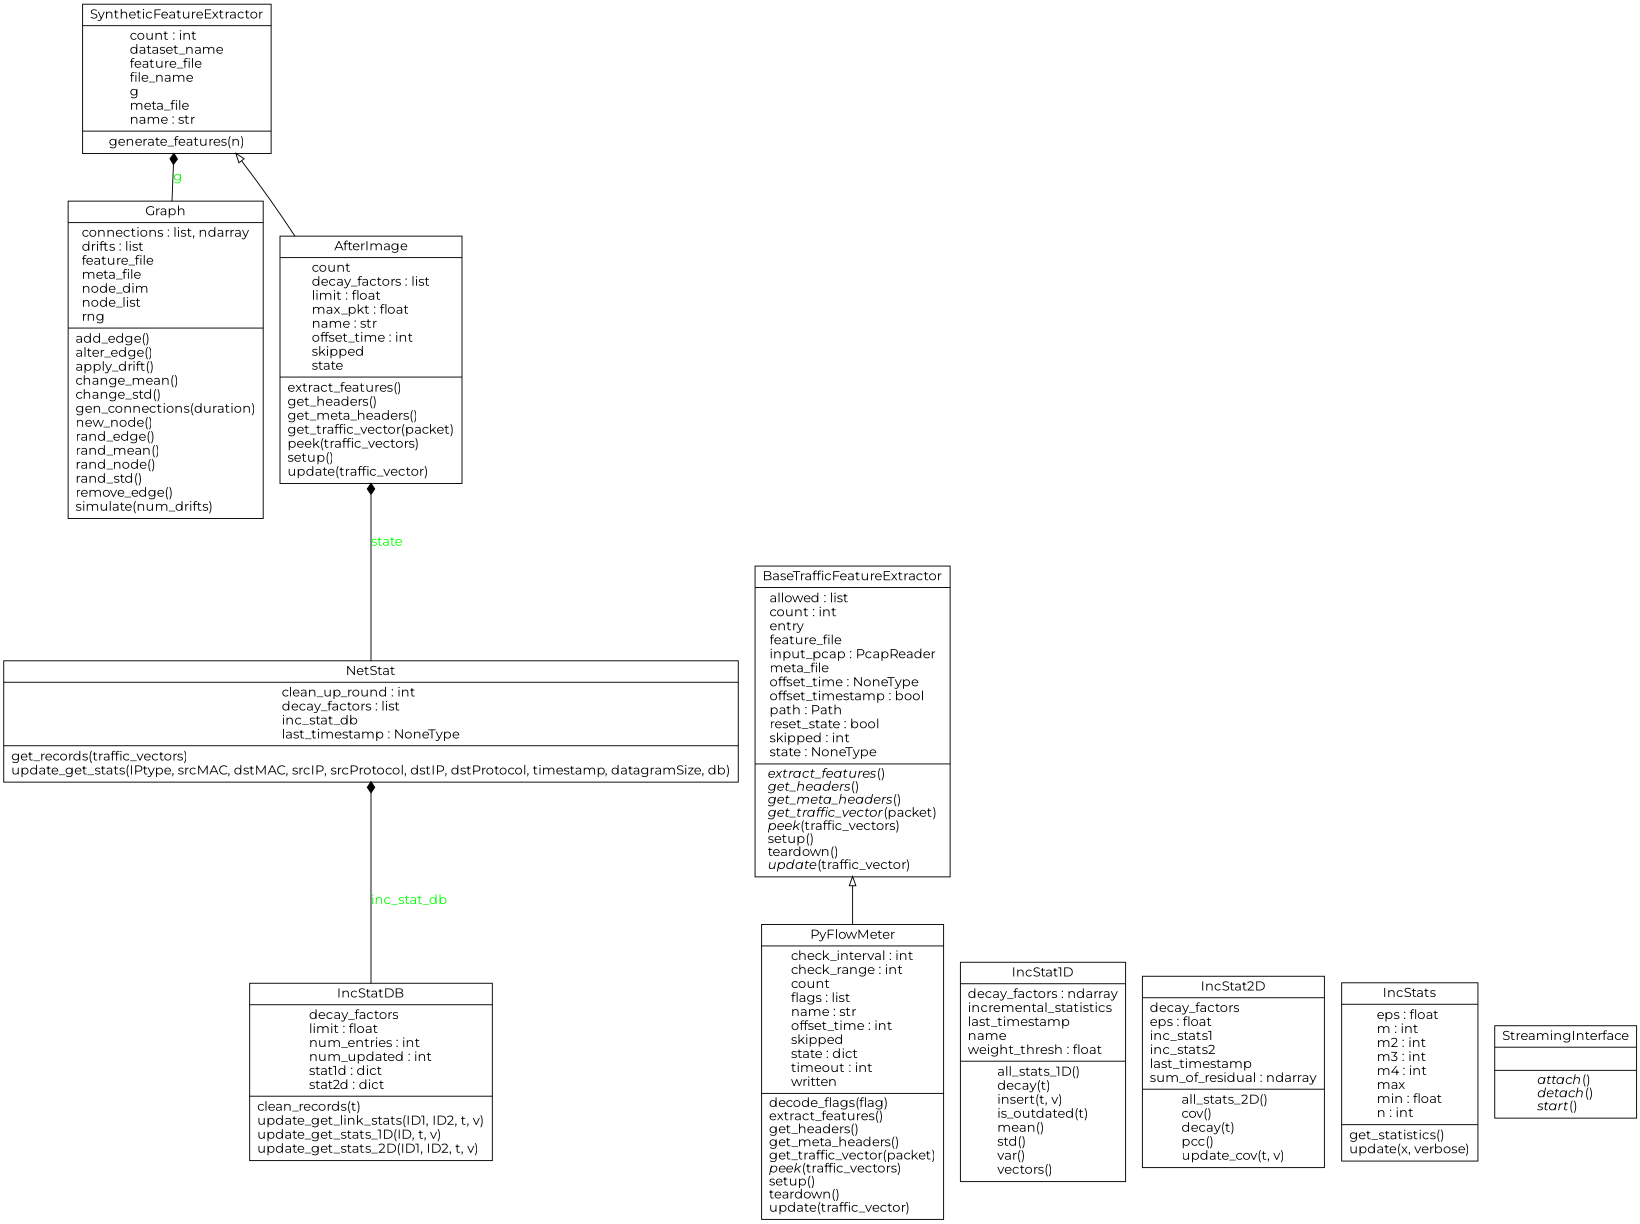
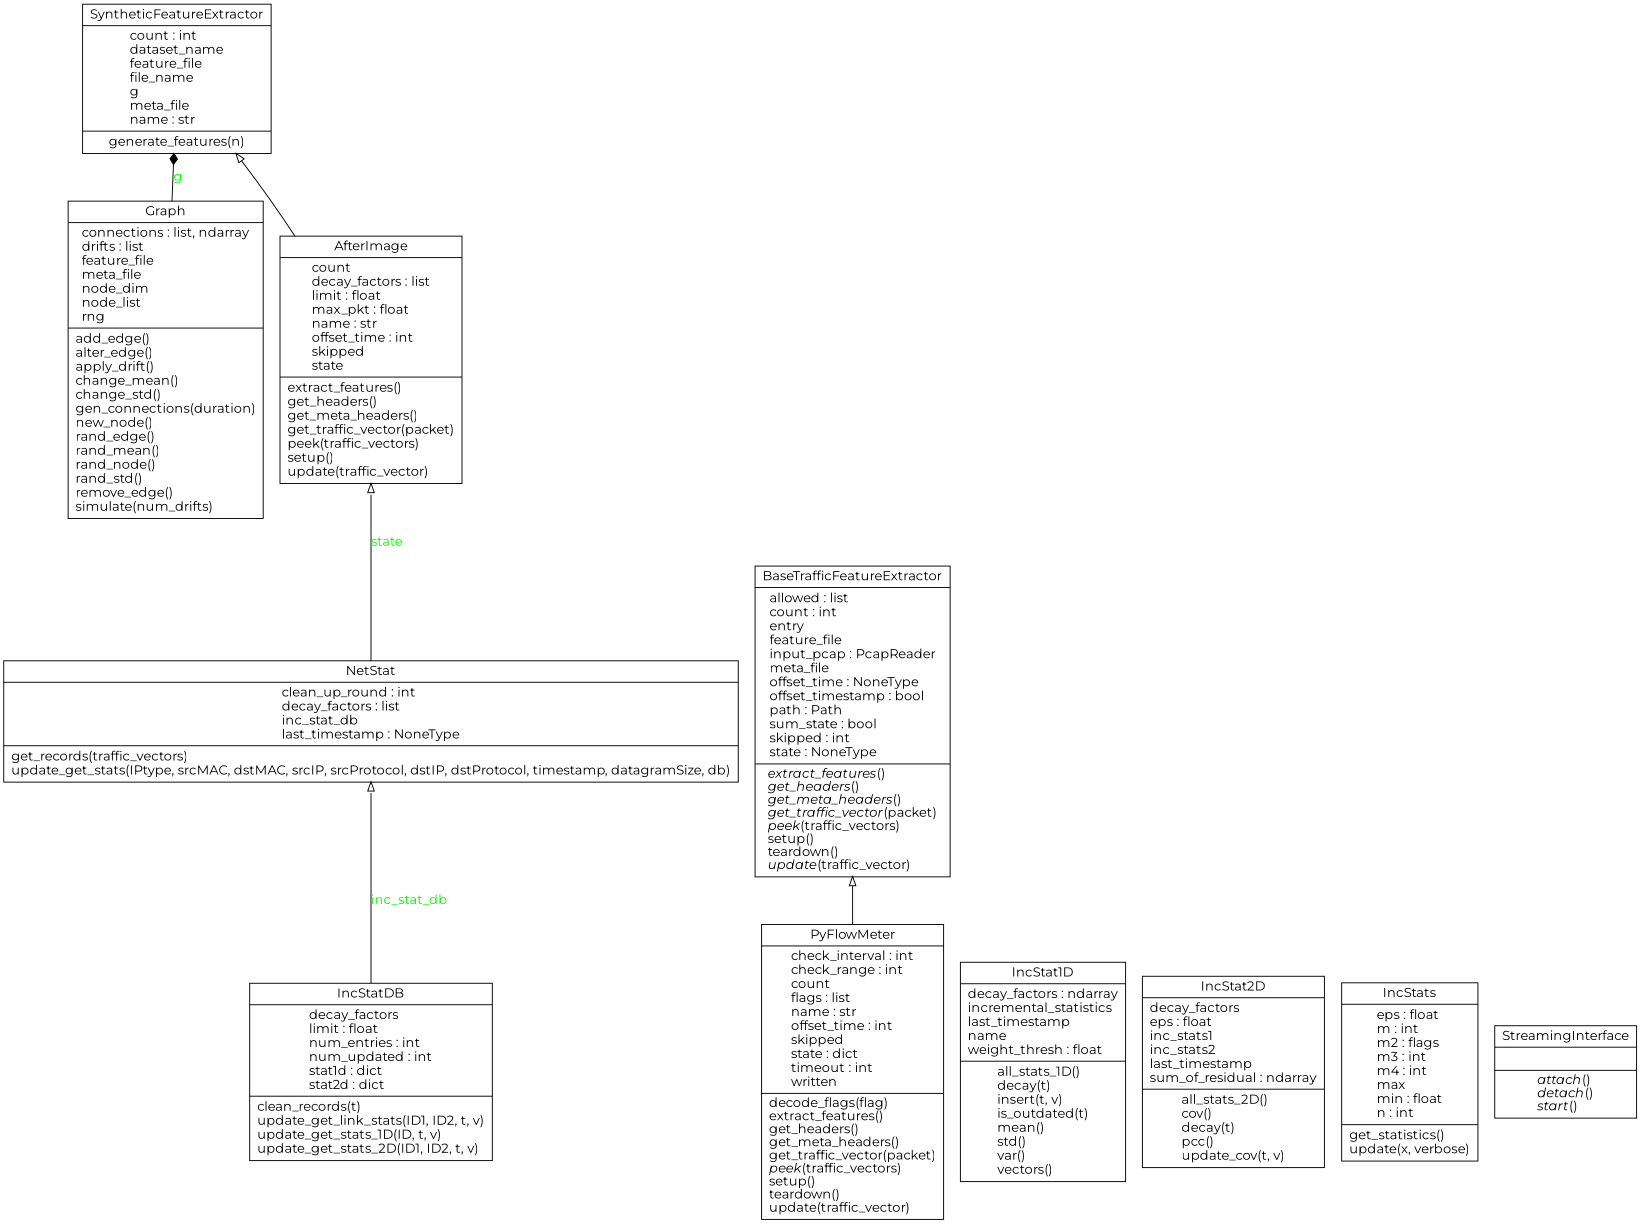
edge "NetStat" -> "AfterImage": arrowhead diamond -> empty
node "BaseTrafficFeatureExtractor": text "reset_state : bool" -> "sum_state : bool"
edge "IncStatDB" -> "NetStat": arrowhead diamond -> empty
node "IncStats": text "m2 : int" -> "m2 : flags"
